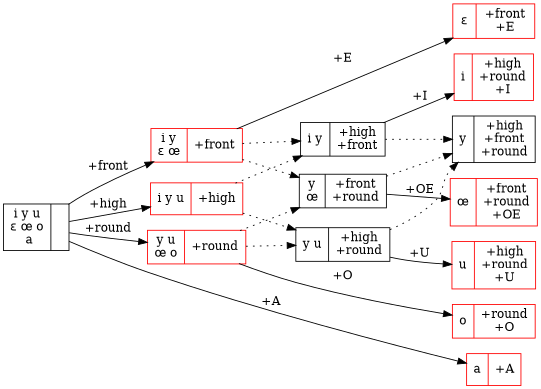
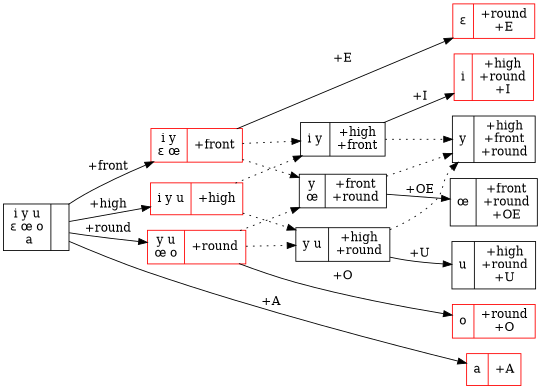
node "ɛ": text "+front" -> "+round"
node "œ": color red -> black
node "u": color red -> black
